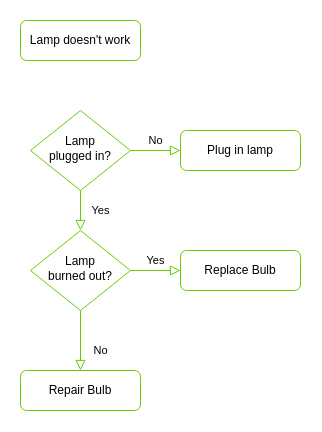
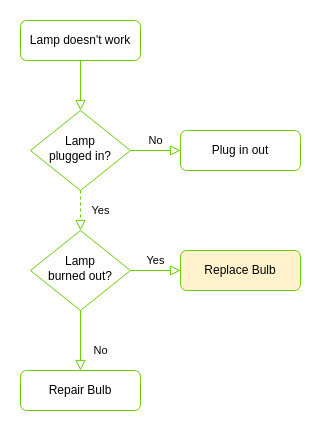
edge "Lamp doesn't work" -> "Lamp plugged in?": added
node "Plug in lamp": label "Plug in lamp" -> "Plug in out"
edge "Lamp plugged in?" -> "Lamp burned out?": style solid -> dashed
node "Replace Bulb": fillcolor #ffffff -> #fff2cc
